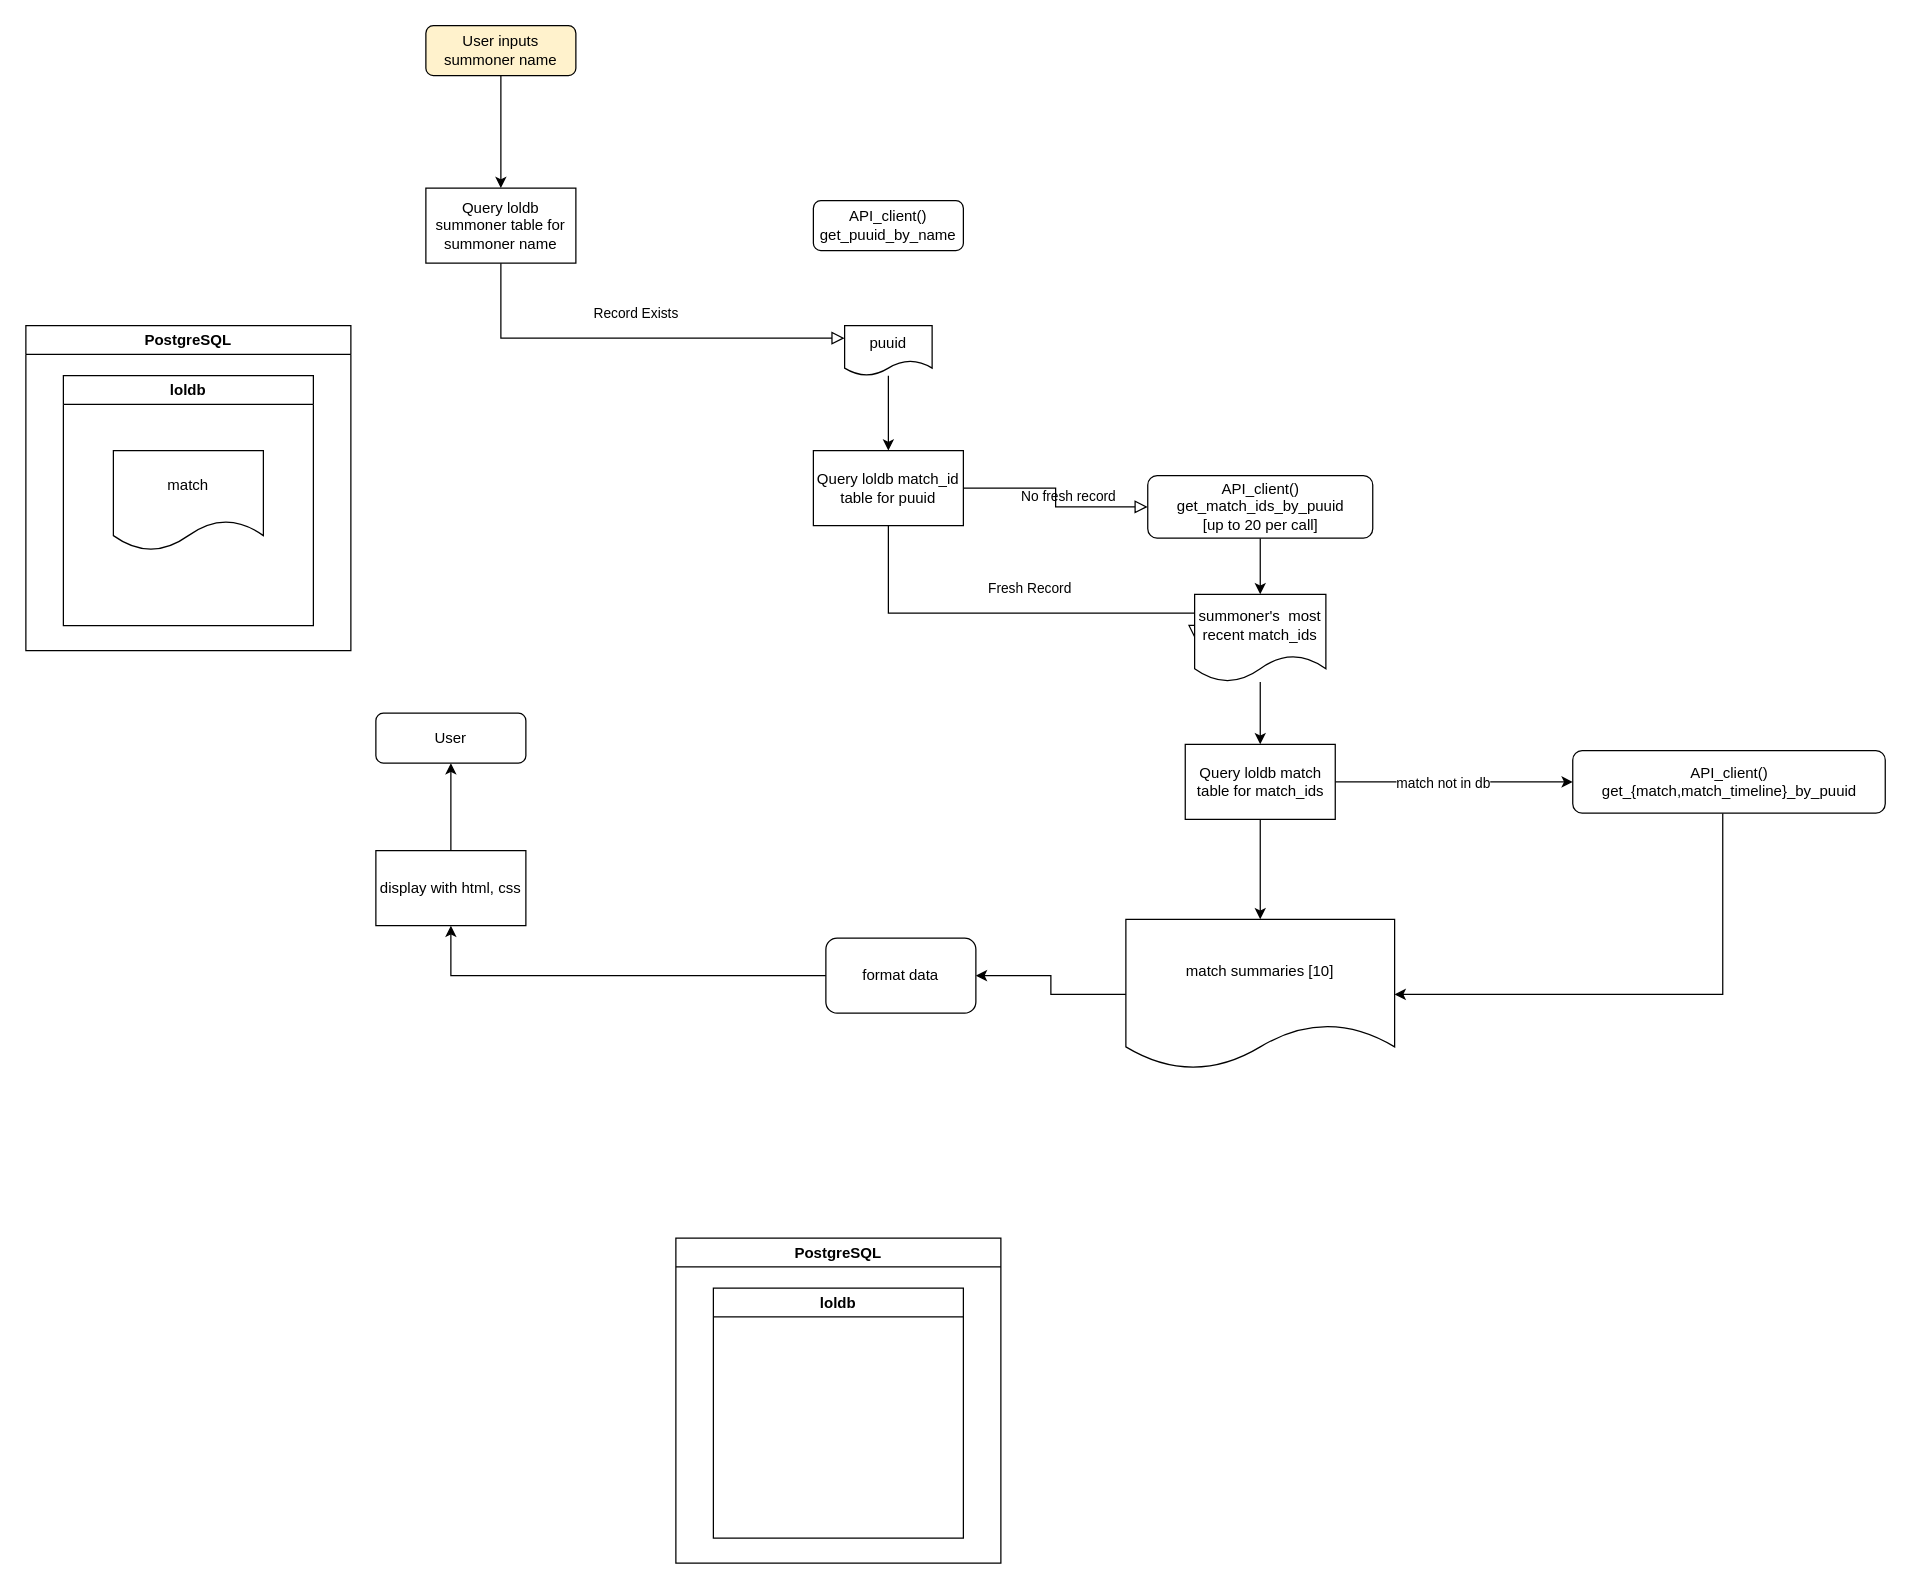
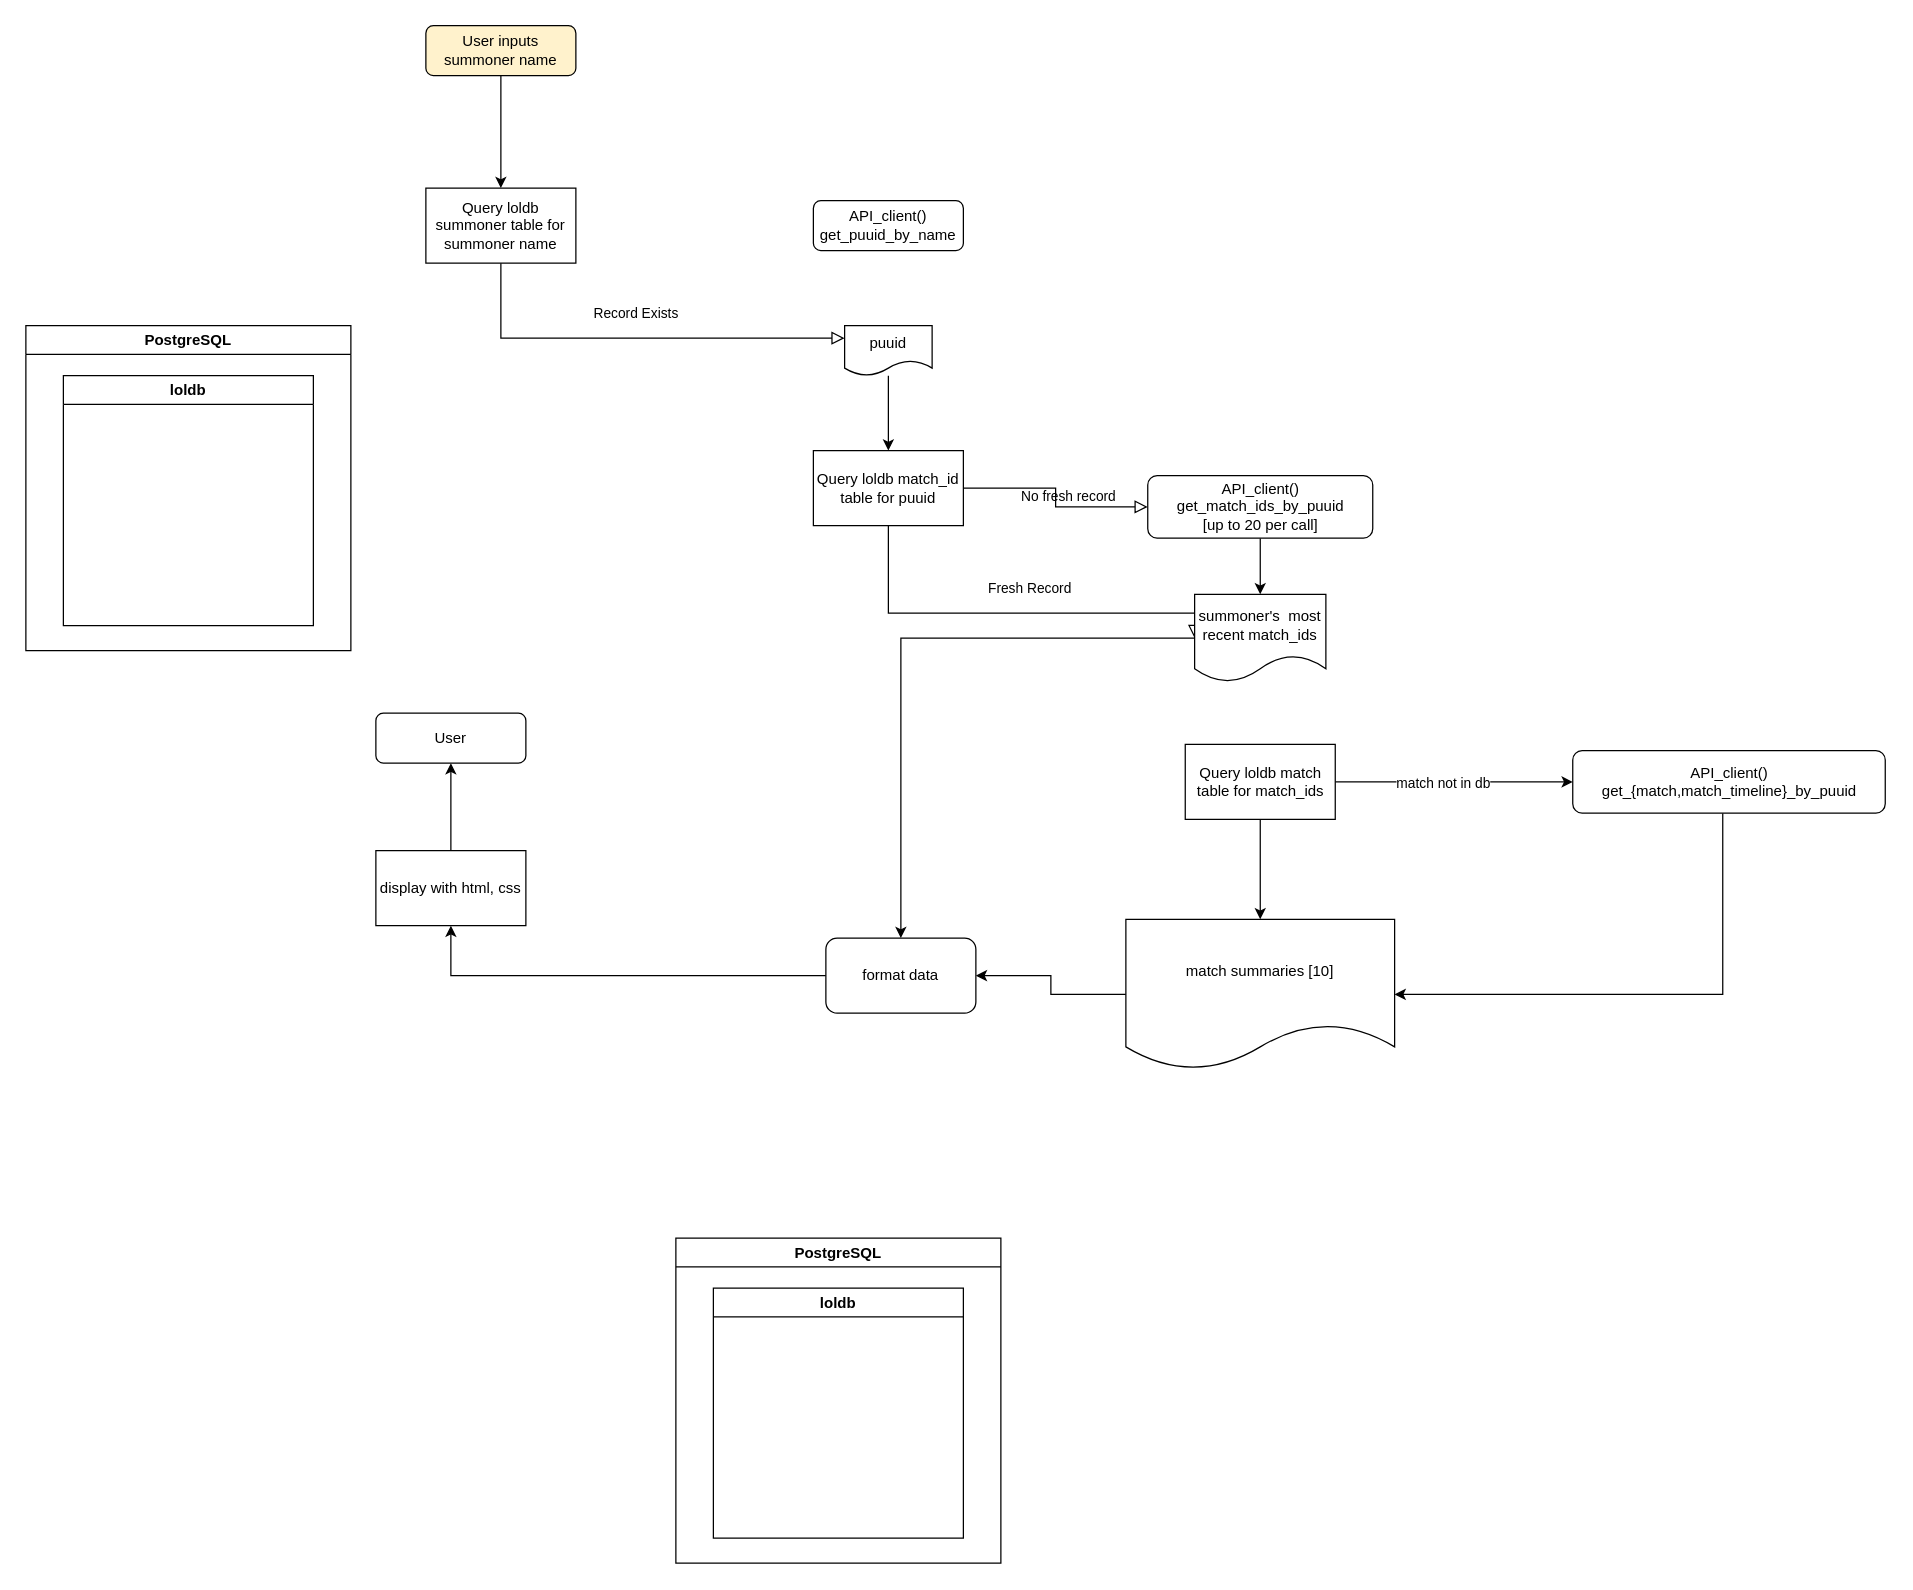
node "match": removed
edge "summoner's most recent match_ids" -> "Query loldb match table for match_ids": now "summoner's most recent match_ids" -> "format data"
